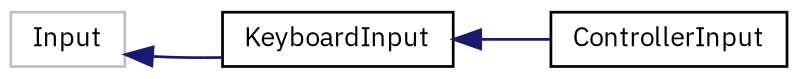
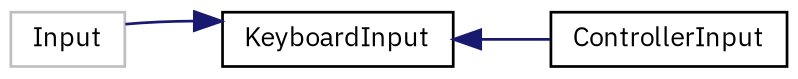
edge "KeyboardInput" -> "Input": reversed
